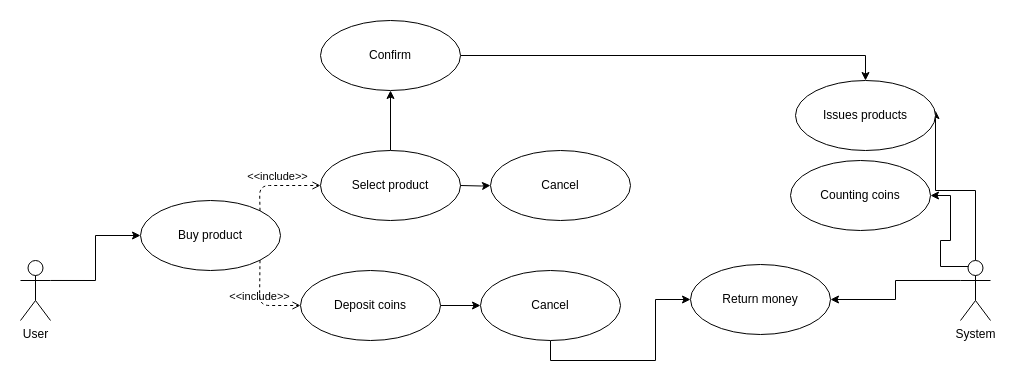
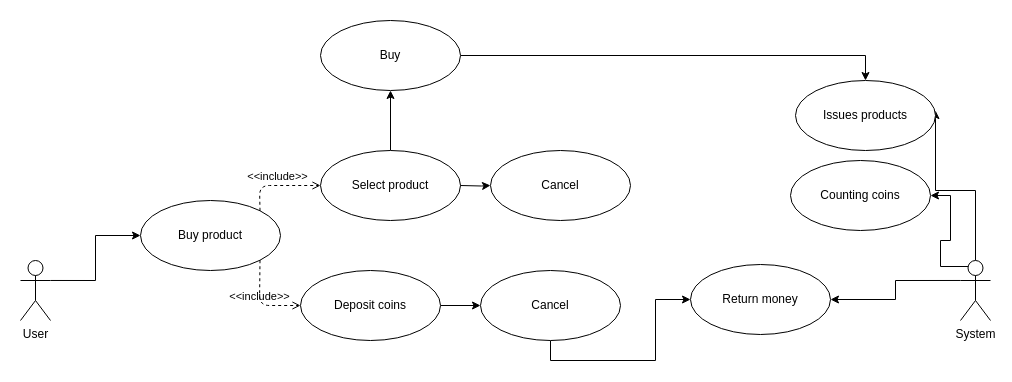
node "Confirm": label "Confirm" -> "Buy"
